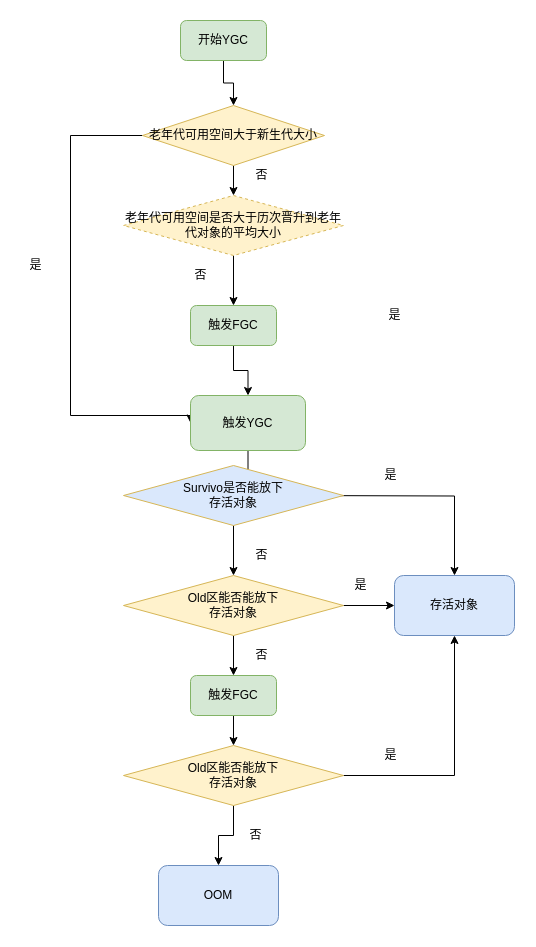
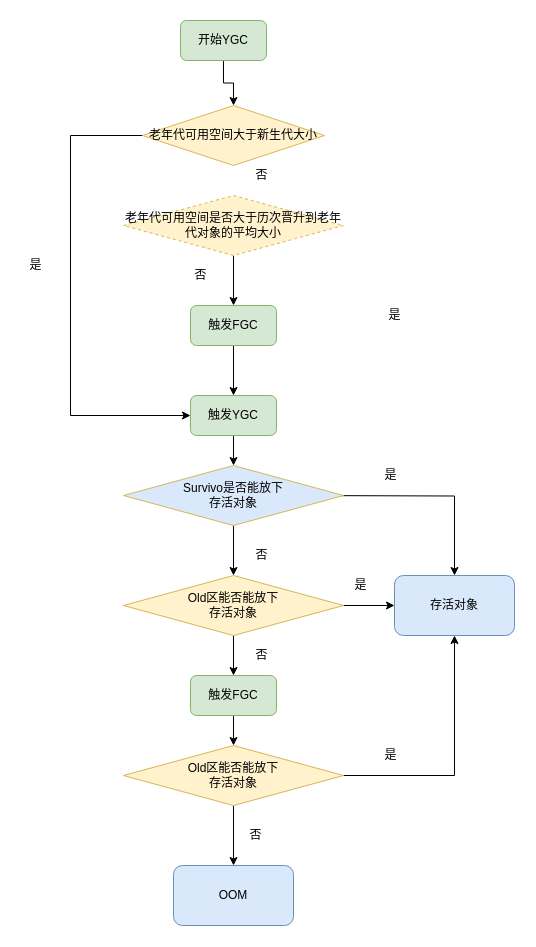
edge "老年代可用空间大于新生代大小" -> "老年代可用空间是否大于历次晋升到老年代对象的平均大小": removed
node "触发YGC": size 115x55 -> 86x40
node "OOM": moved (219, 896) -> (234, 896)
